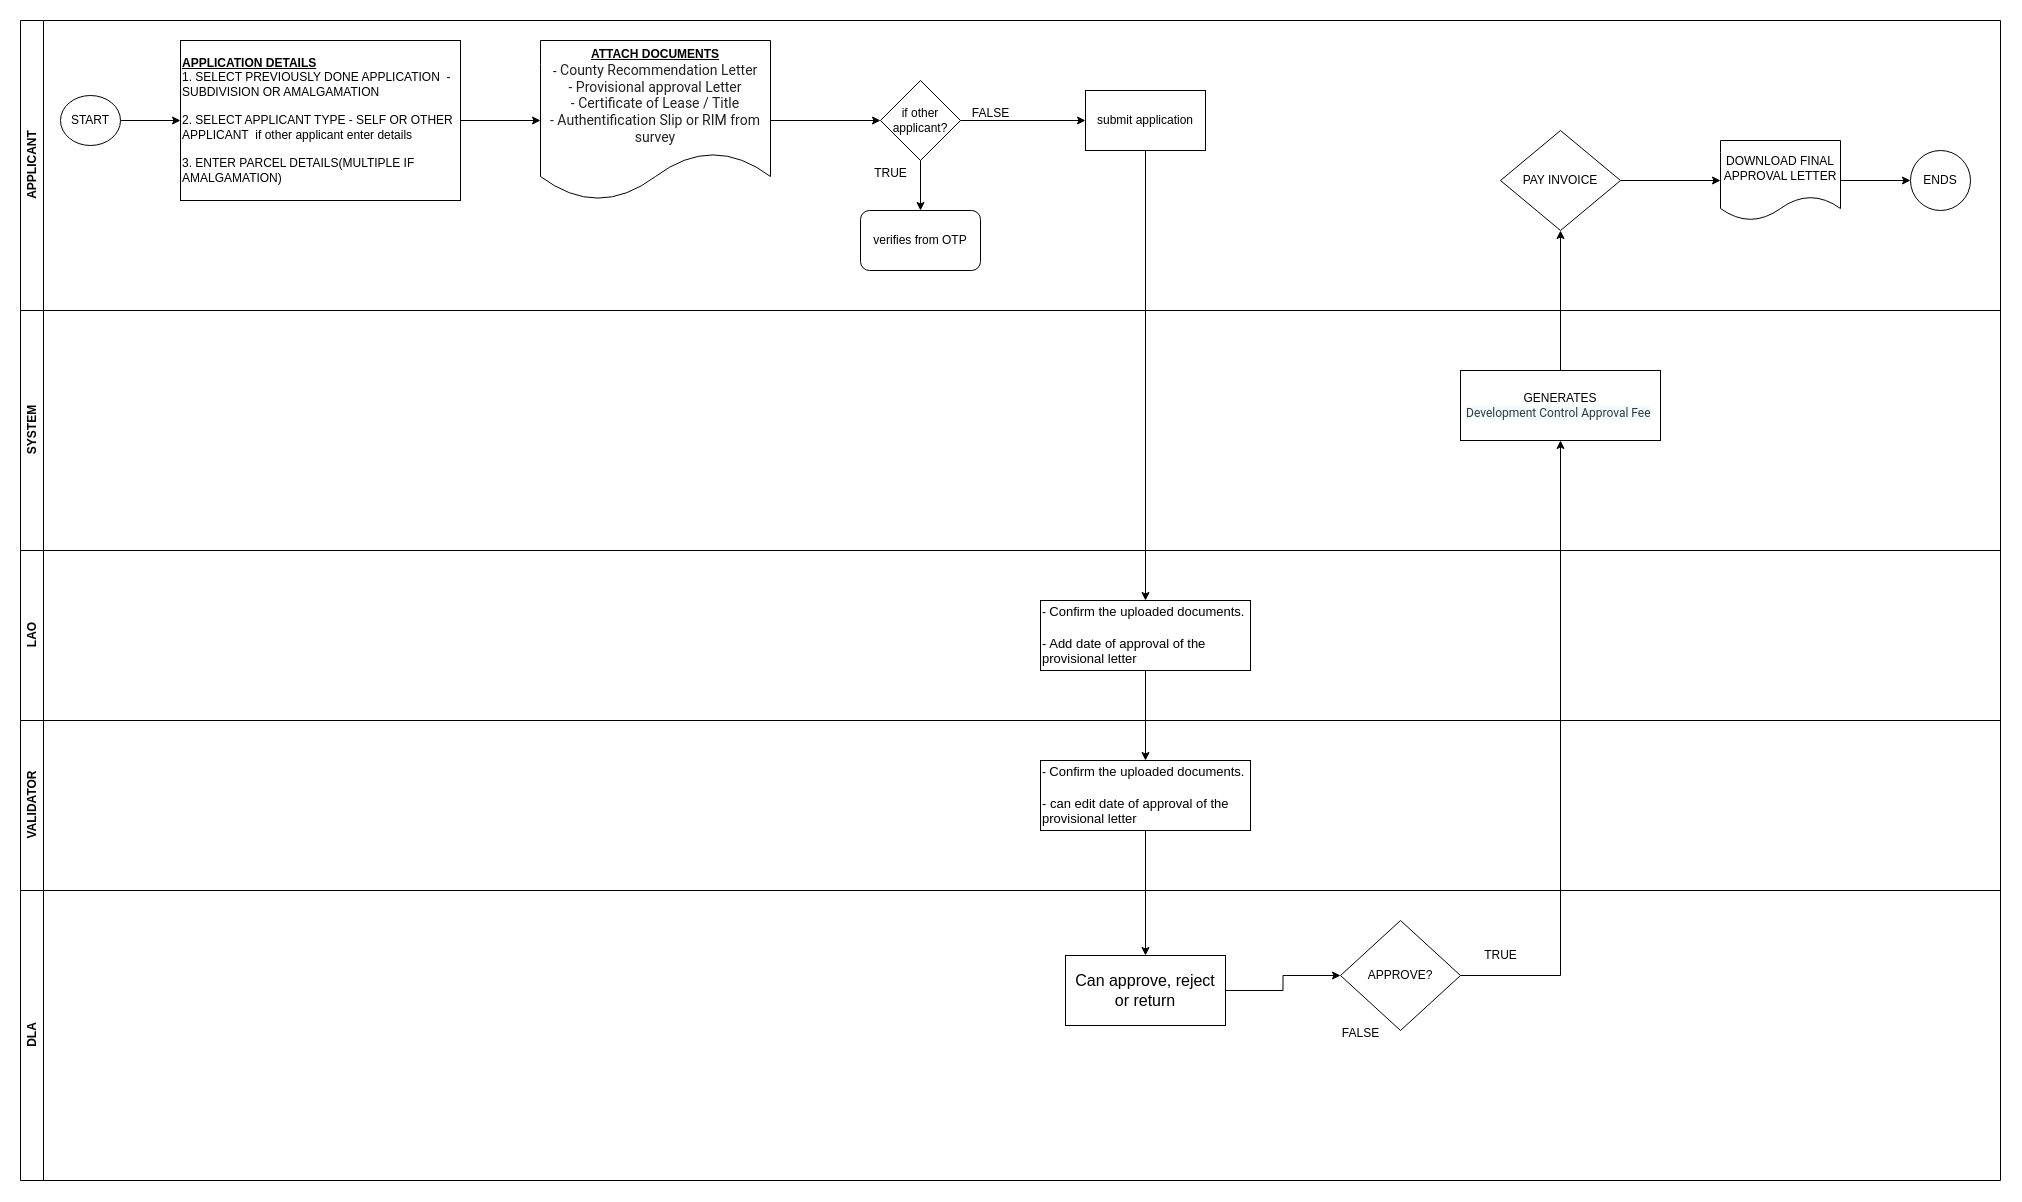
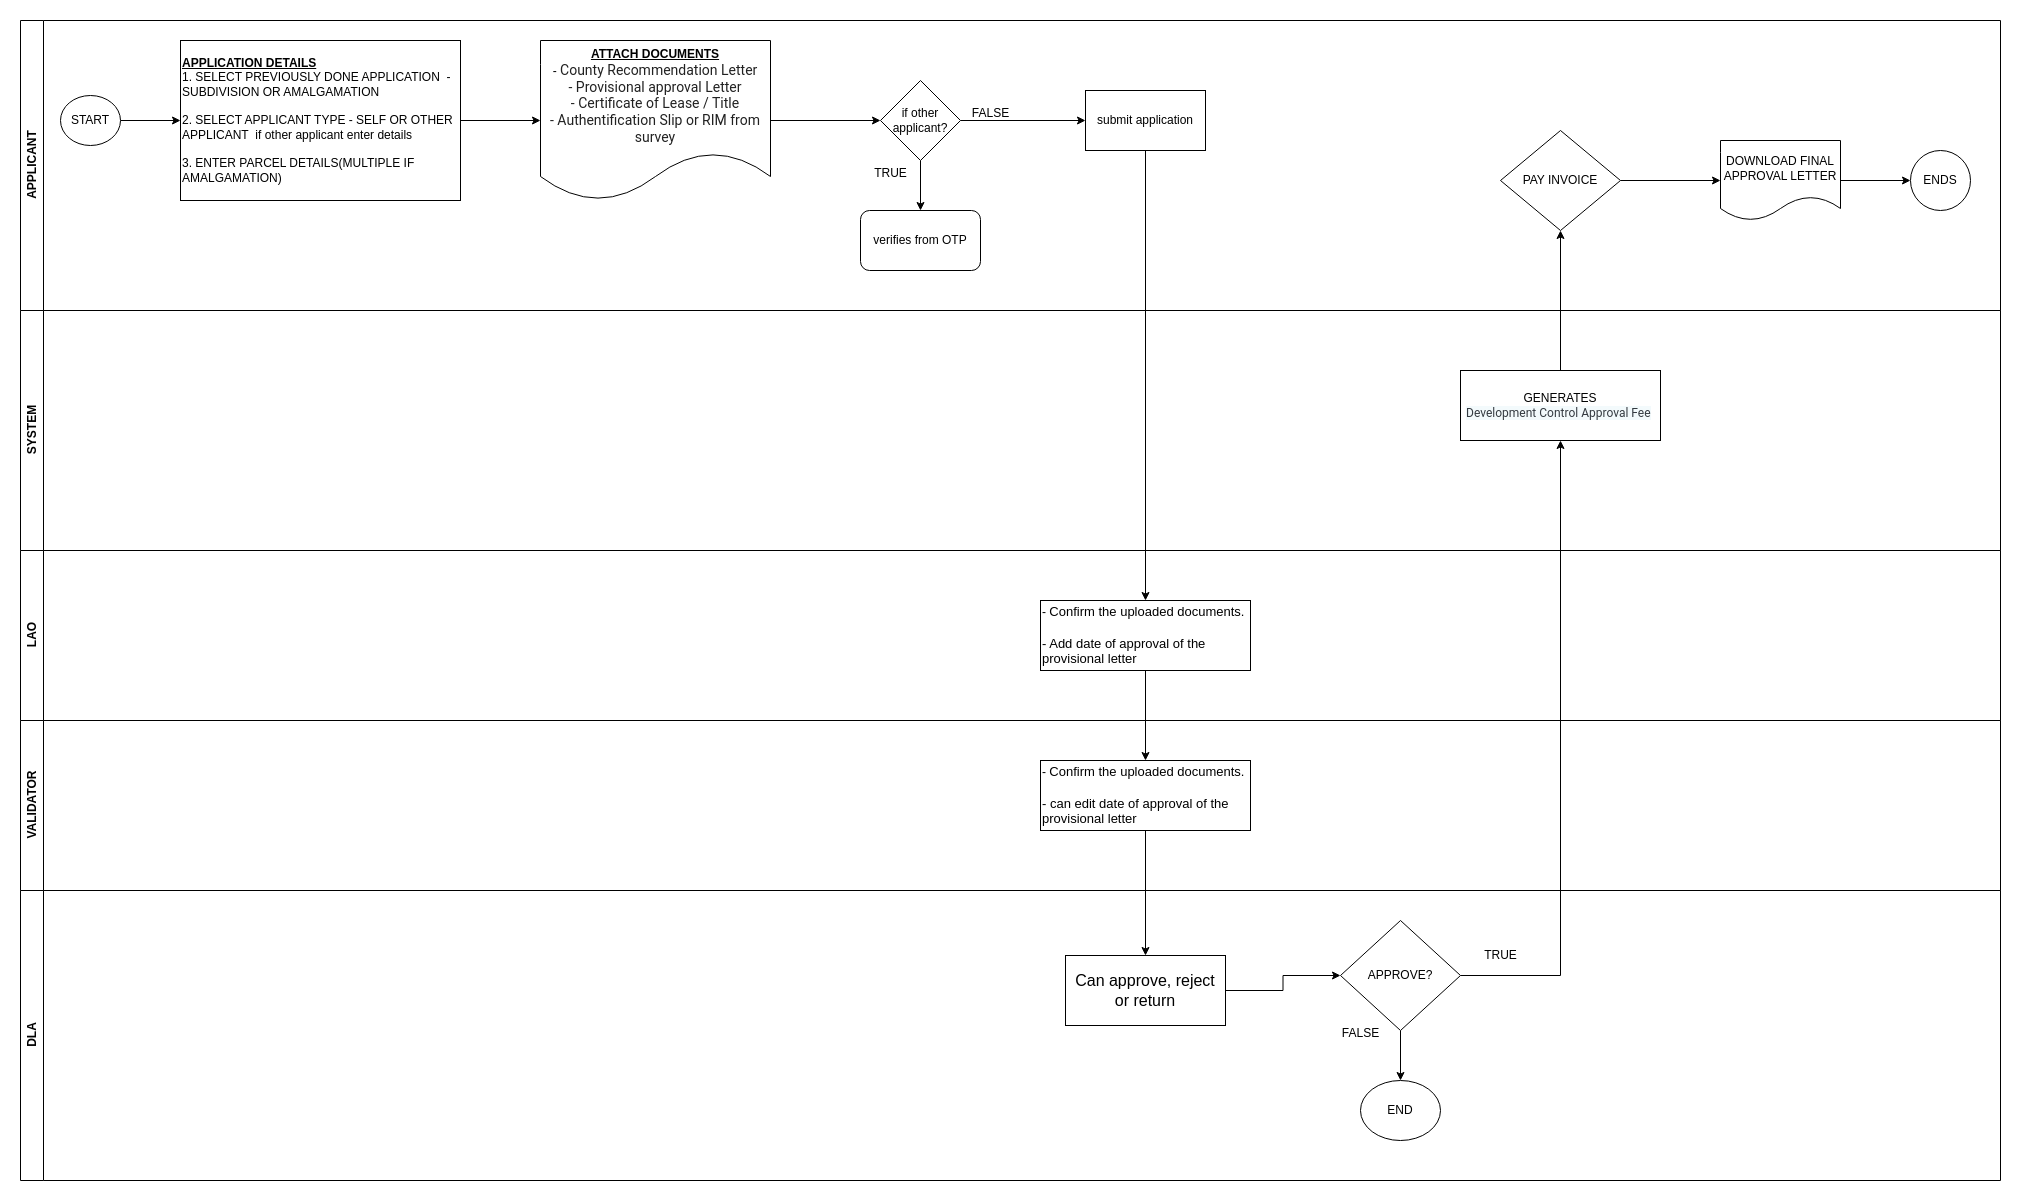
edge "APPROVE?" -> "END": added
node "END": added
